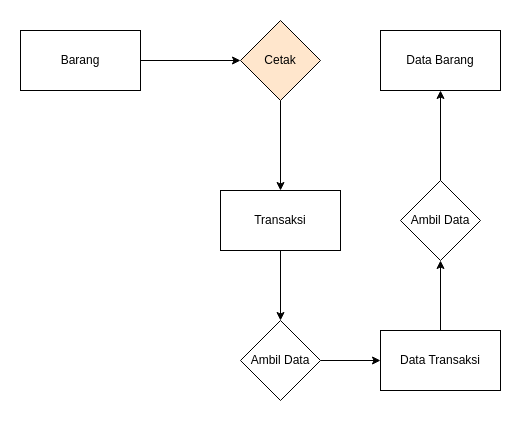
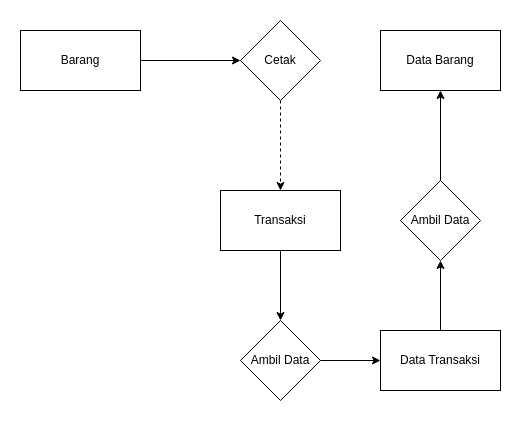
node "Cetak": fillcolor #ffe6cc -> #ffffff
edge "Cetak" -> "Transaksi": style solid -> dashed
